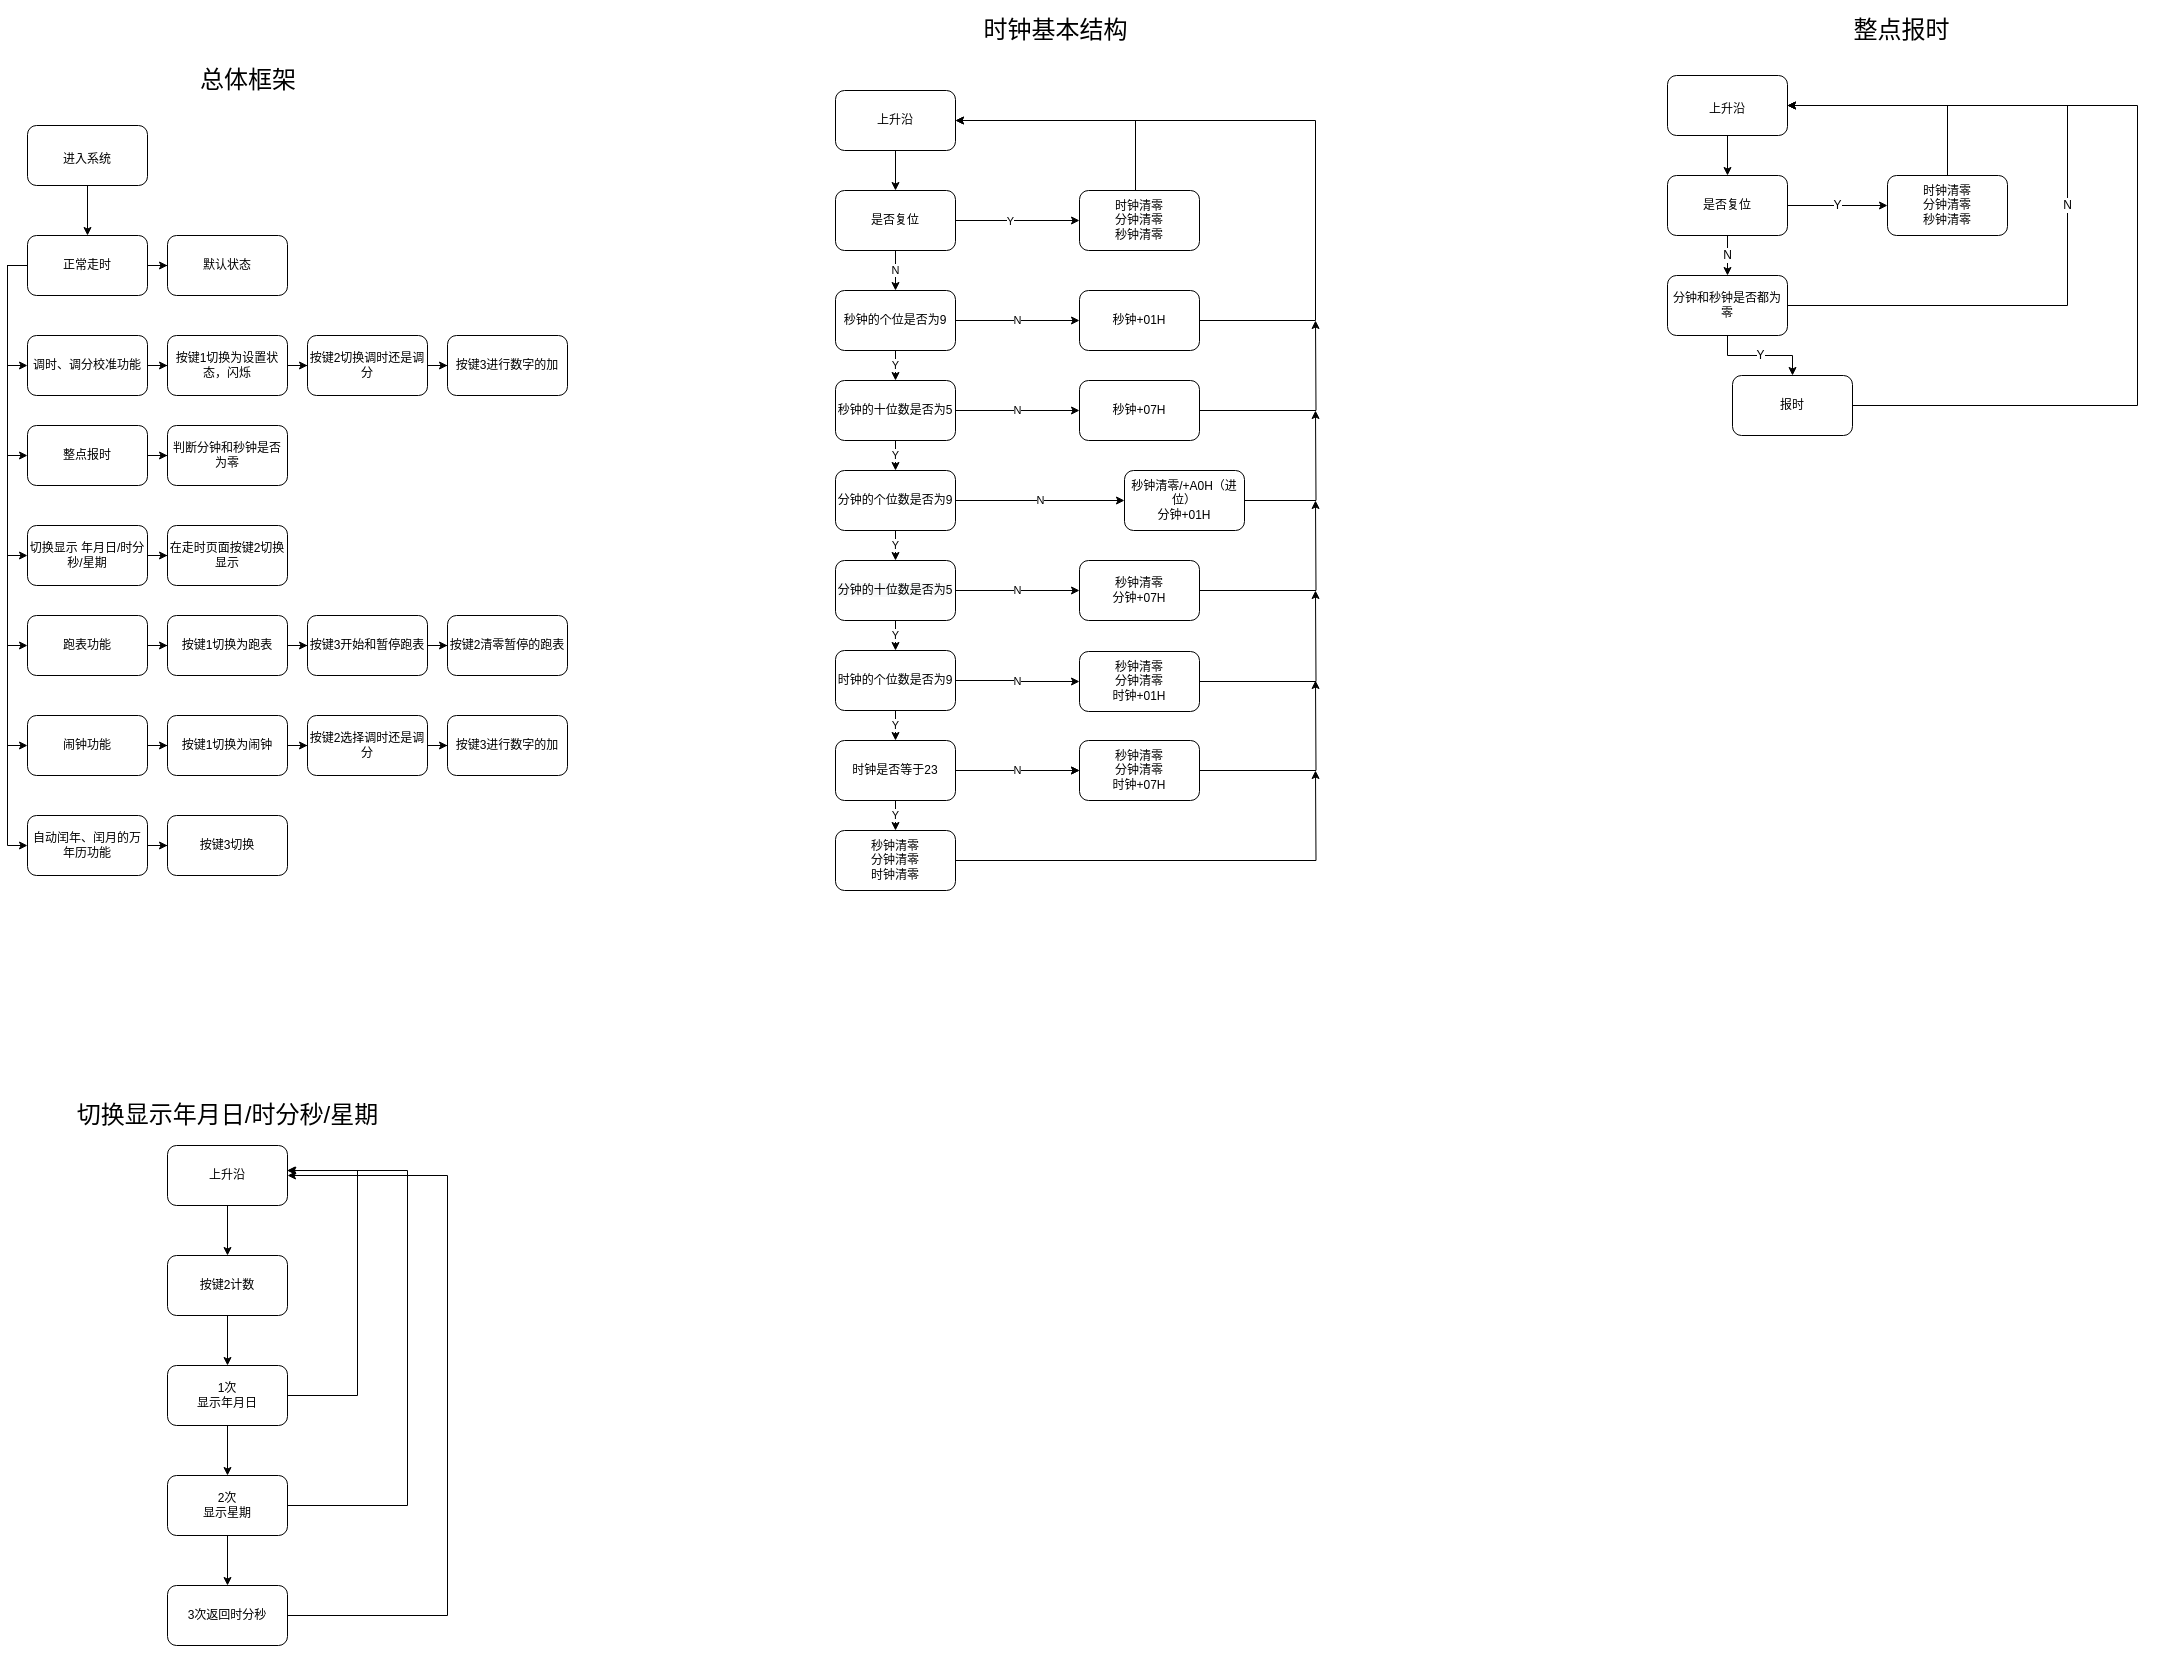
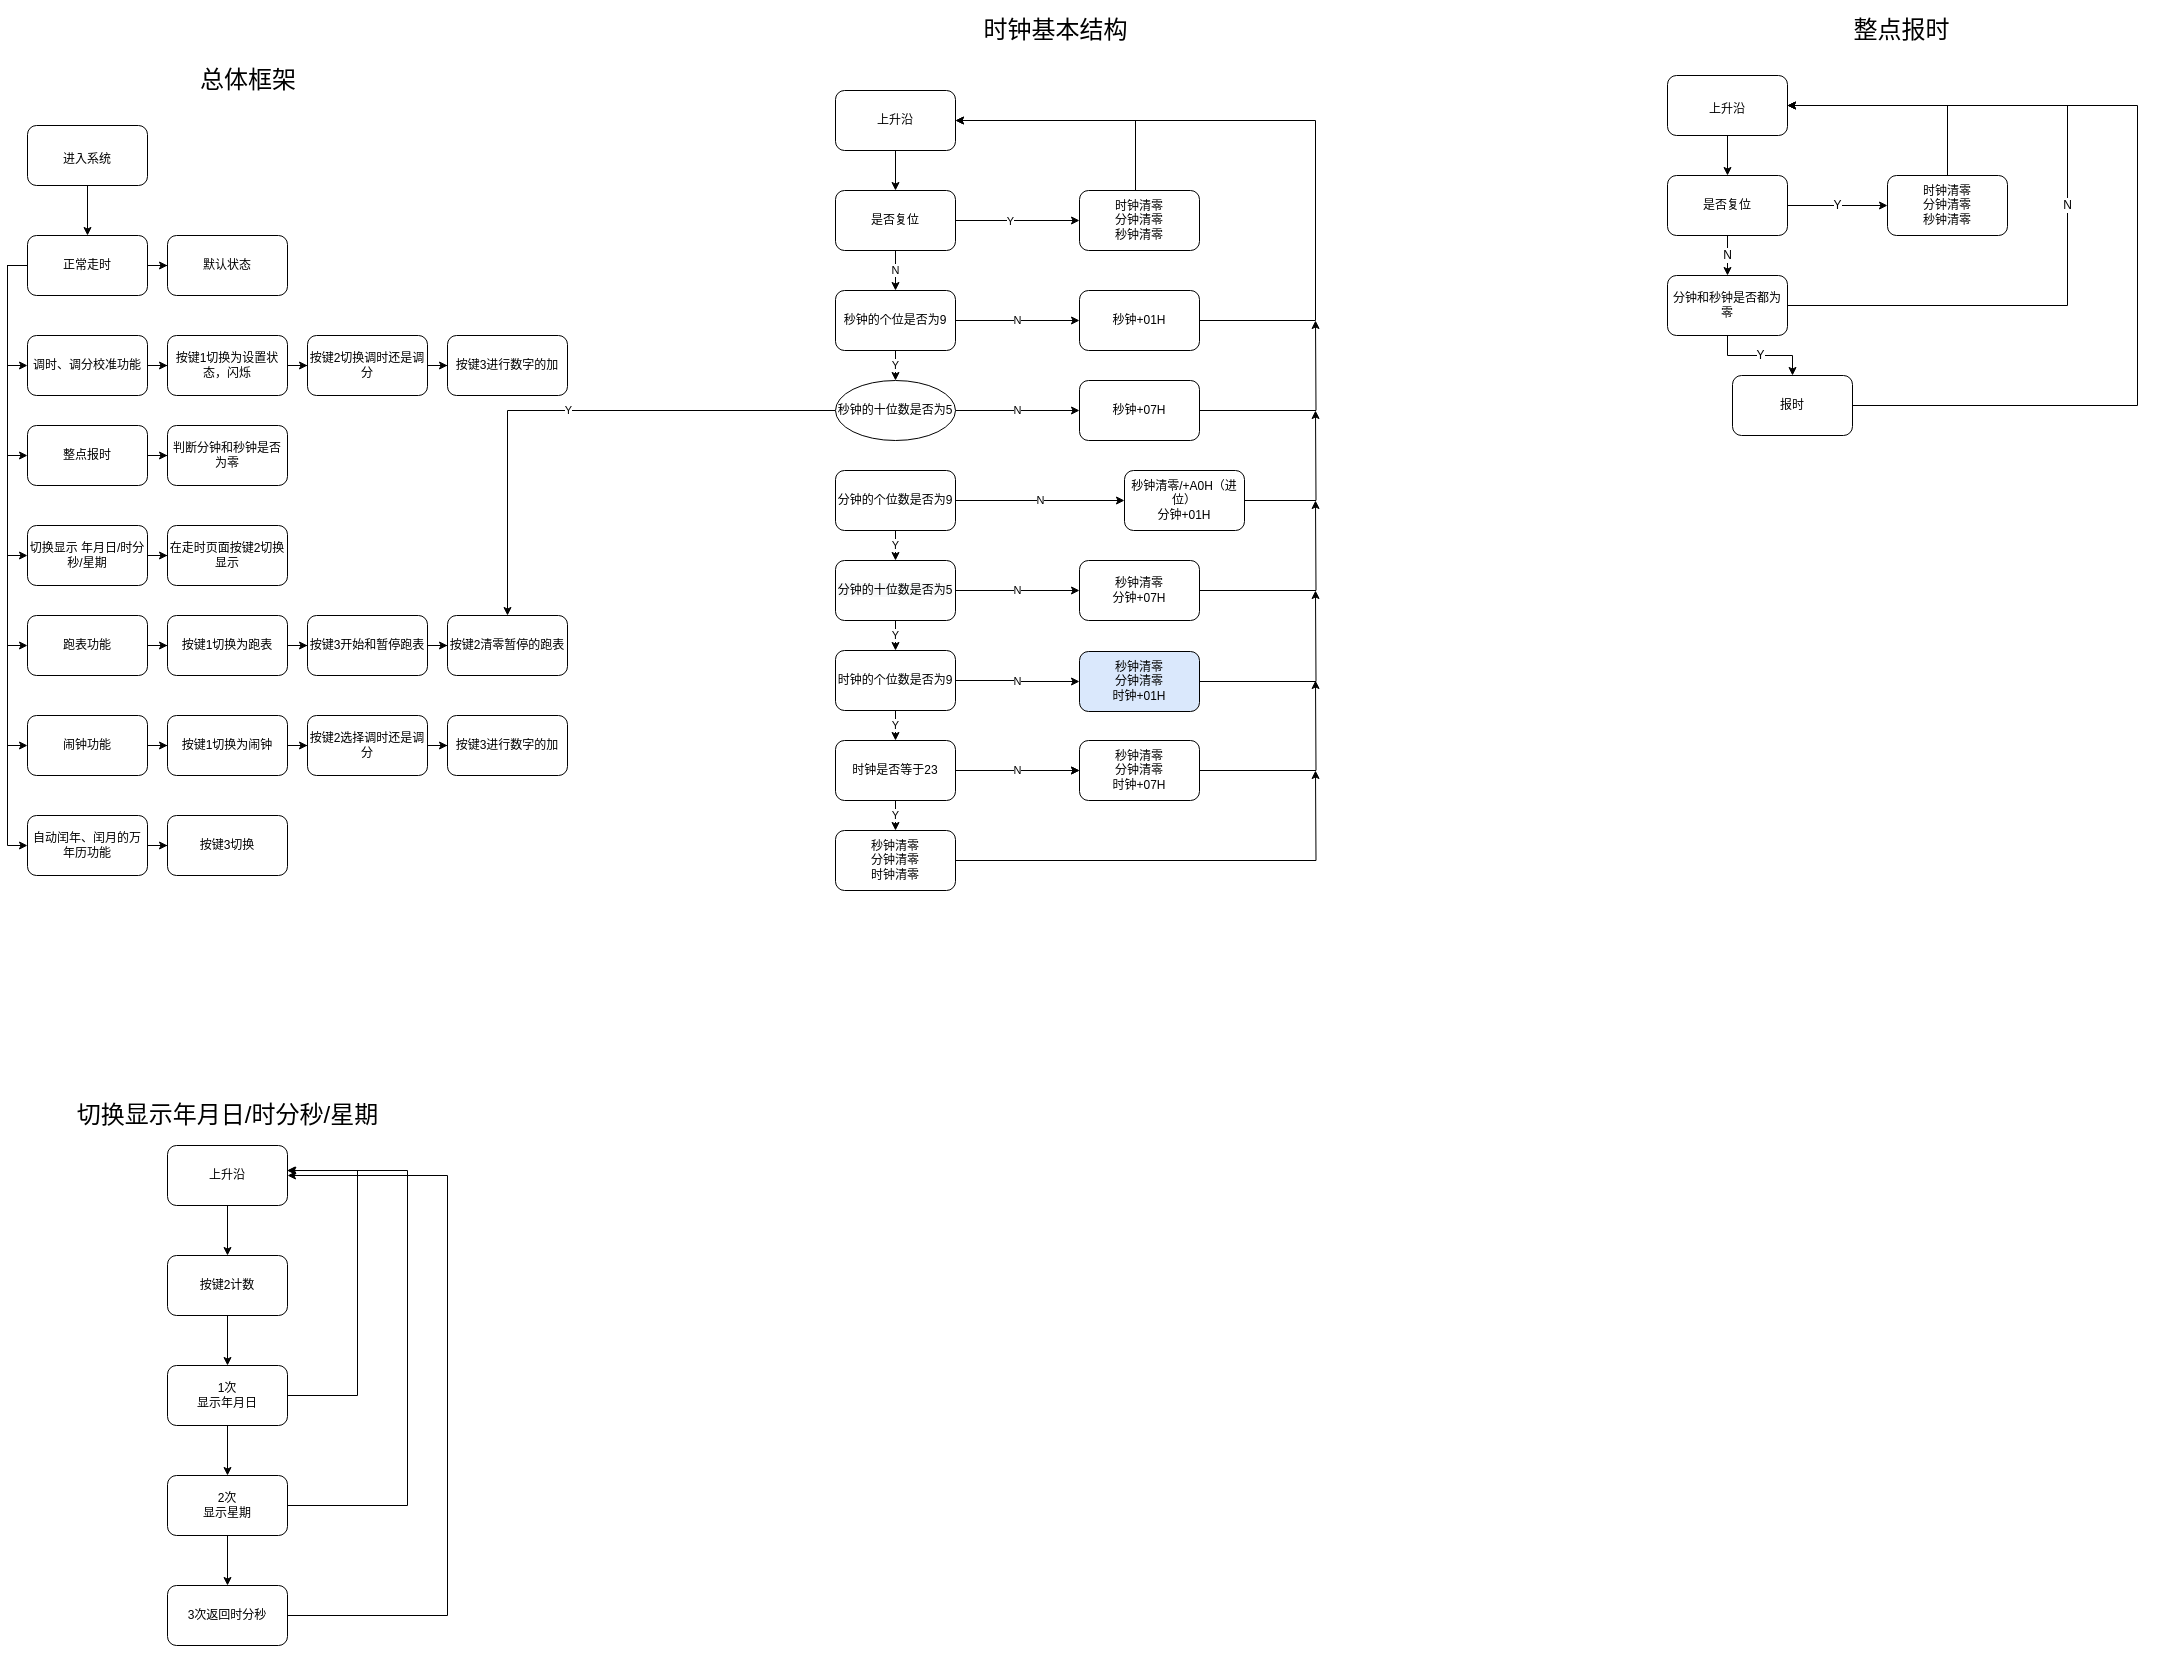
node "秒钟的十位数是否为5": shape rounded rectangle -> ellipse
edge "秒钟的十位数是否为5" -> "分钟的个位数是否为9": now "秒钟的十位数是否为5" -> "按键2清零暂停的跑表"
node "秒钟清零 分钟清零 时钟+01H": fillcolor #ffffff -> #dae8fc
